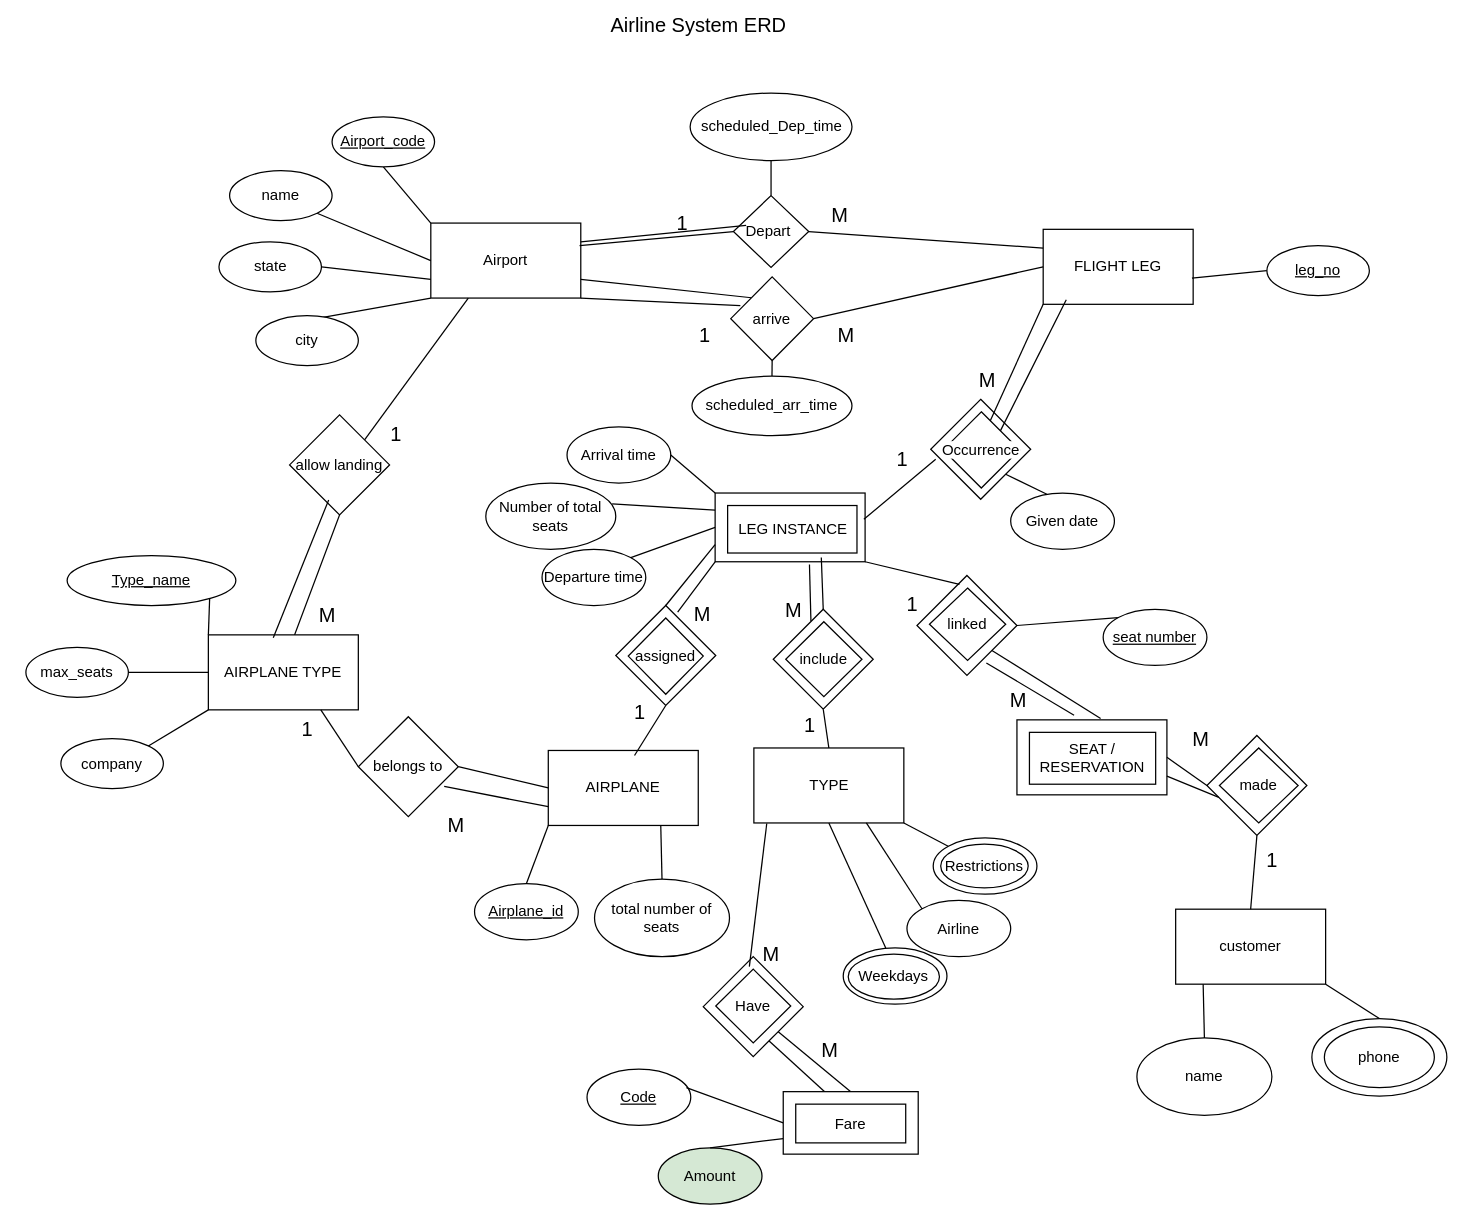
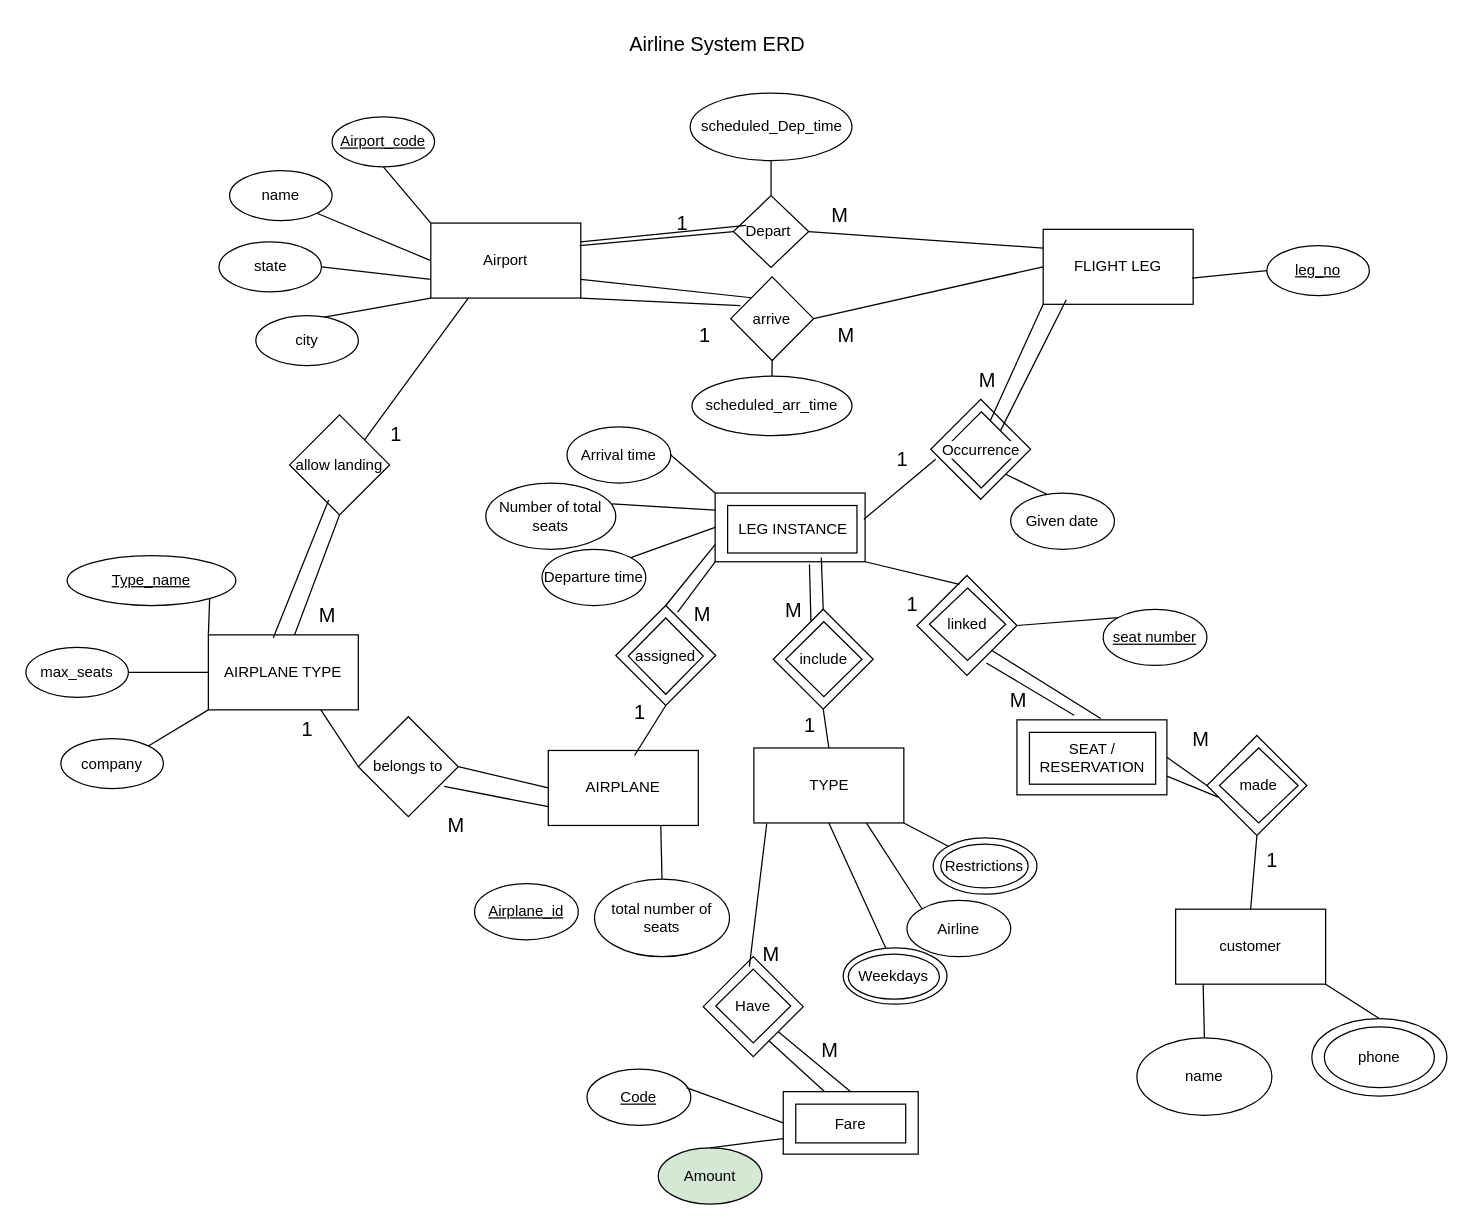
node "Airline System ERD": moved (699, 26) -> (718, 44)
edge "AIRPLANE" -- "Airplane_id": removed
